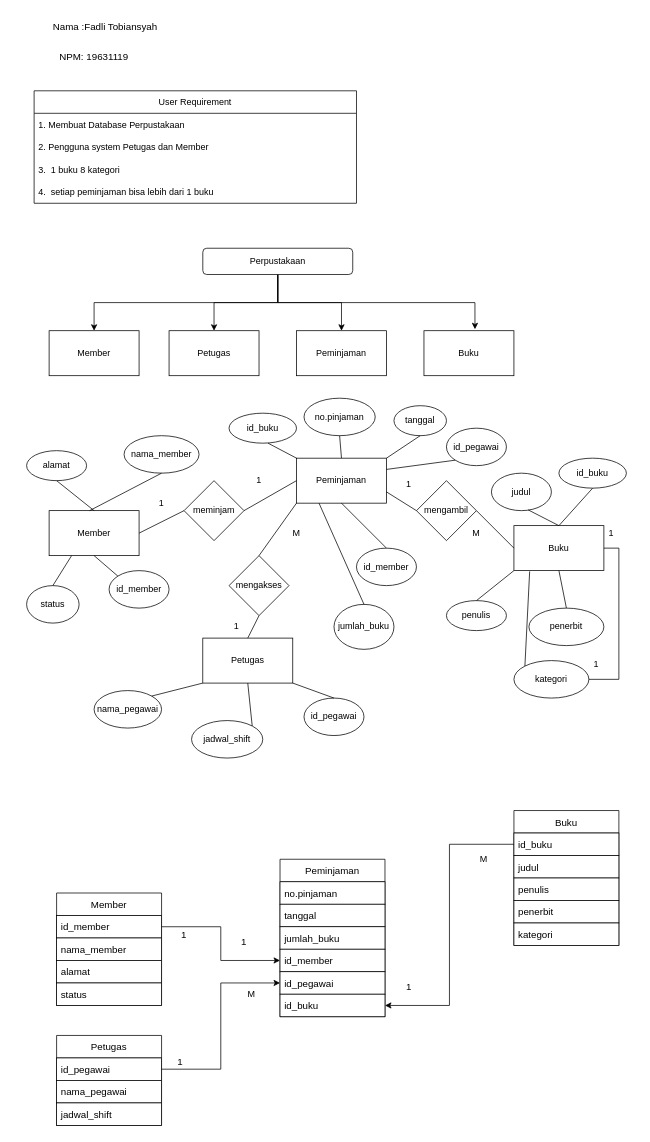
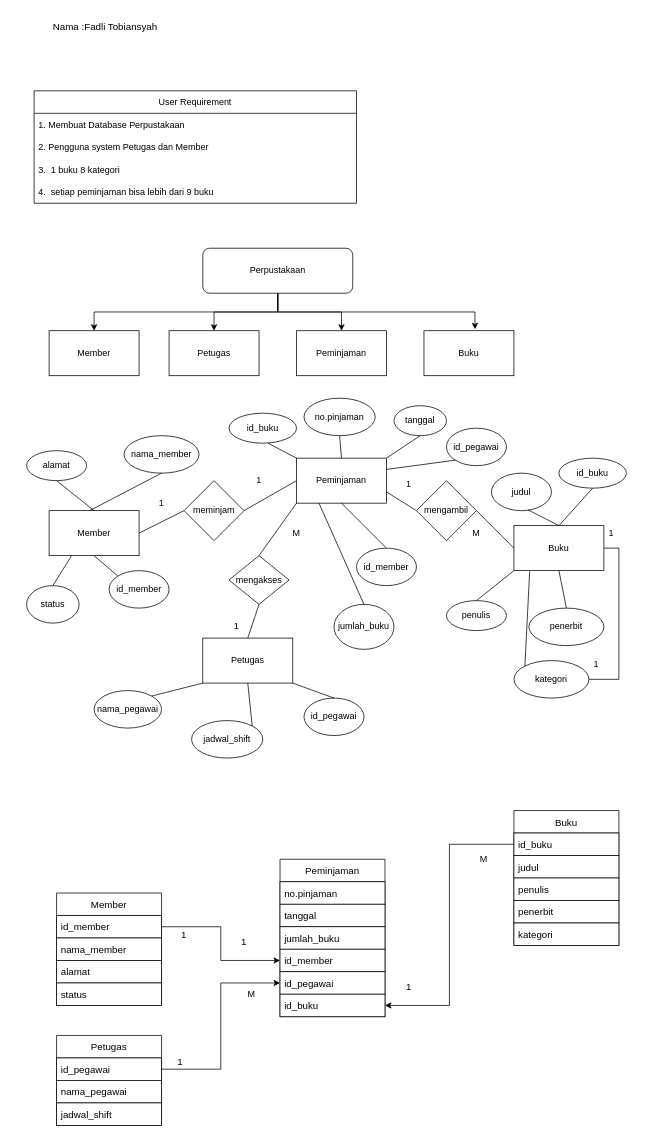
node "NPM: 19631119": removed
node "4. setiap peminjaman bisa lebih dari 1 buku": label "4. setiap peminjaman bisa lebih dari 1 buku" -> "4. setiap peminjaman bisa lebih dari 9 buku"
node "Perpustakaan": size 150x26 -> 150x45
node "mengakses": size 60x60 -> 60x49
